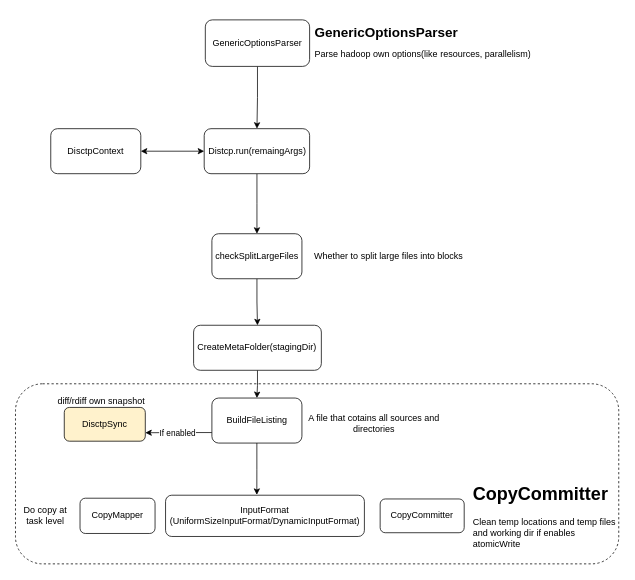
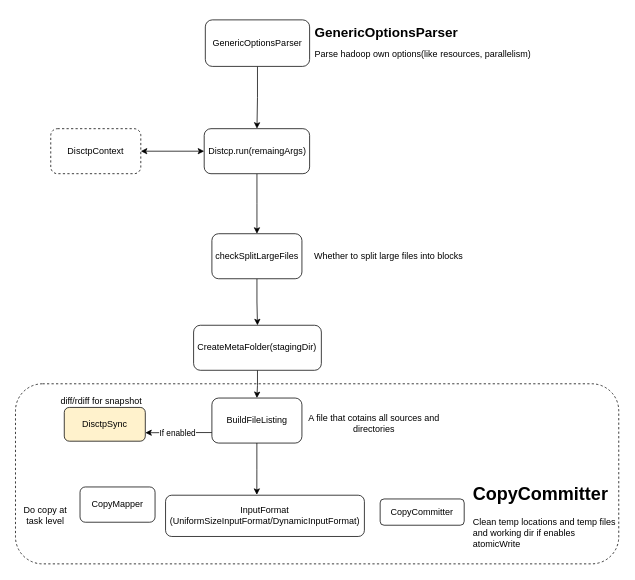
node "DisctpContext": style solid -> dashed
node "diff/rdiff own snapshot": label "diff/rdiff own snapshot" -> "diff/rdiff for snapshot"
node "CopyMapper": moved (117, 516) -> (117, 504)
node "CopyCommitter": size 84x34 -> 84x26
